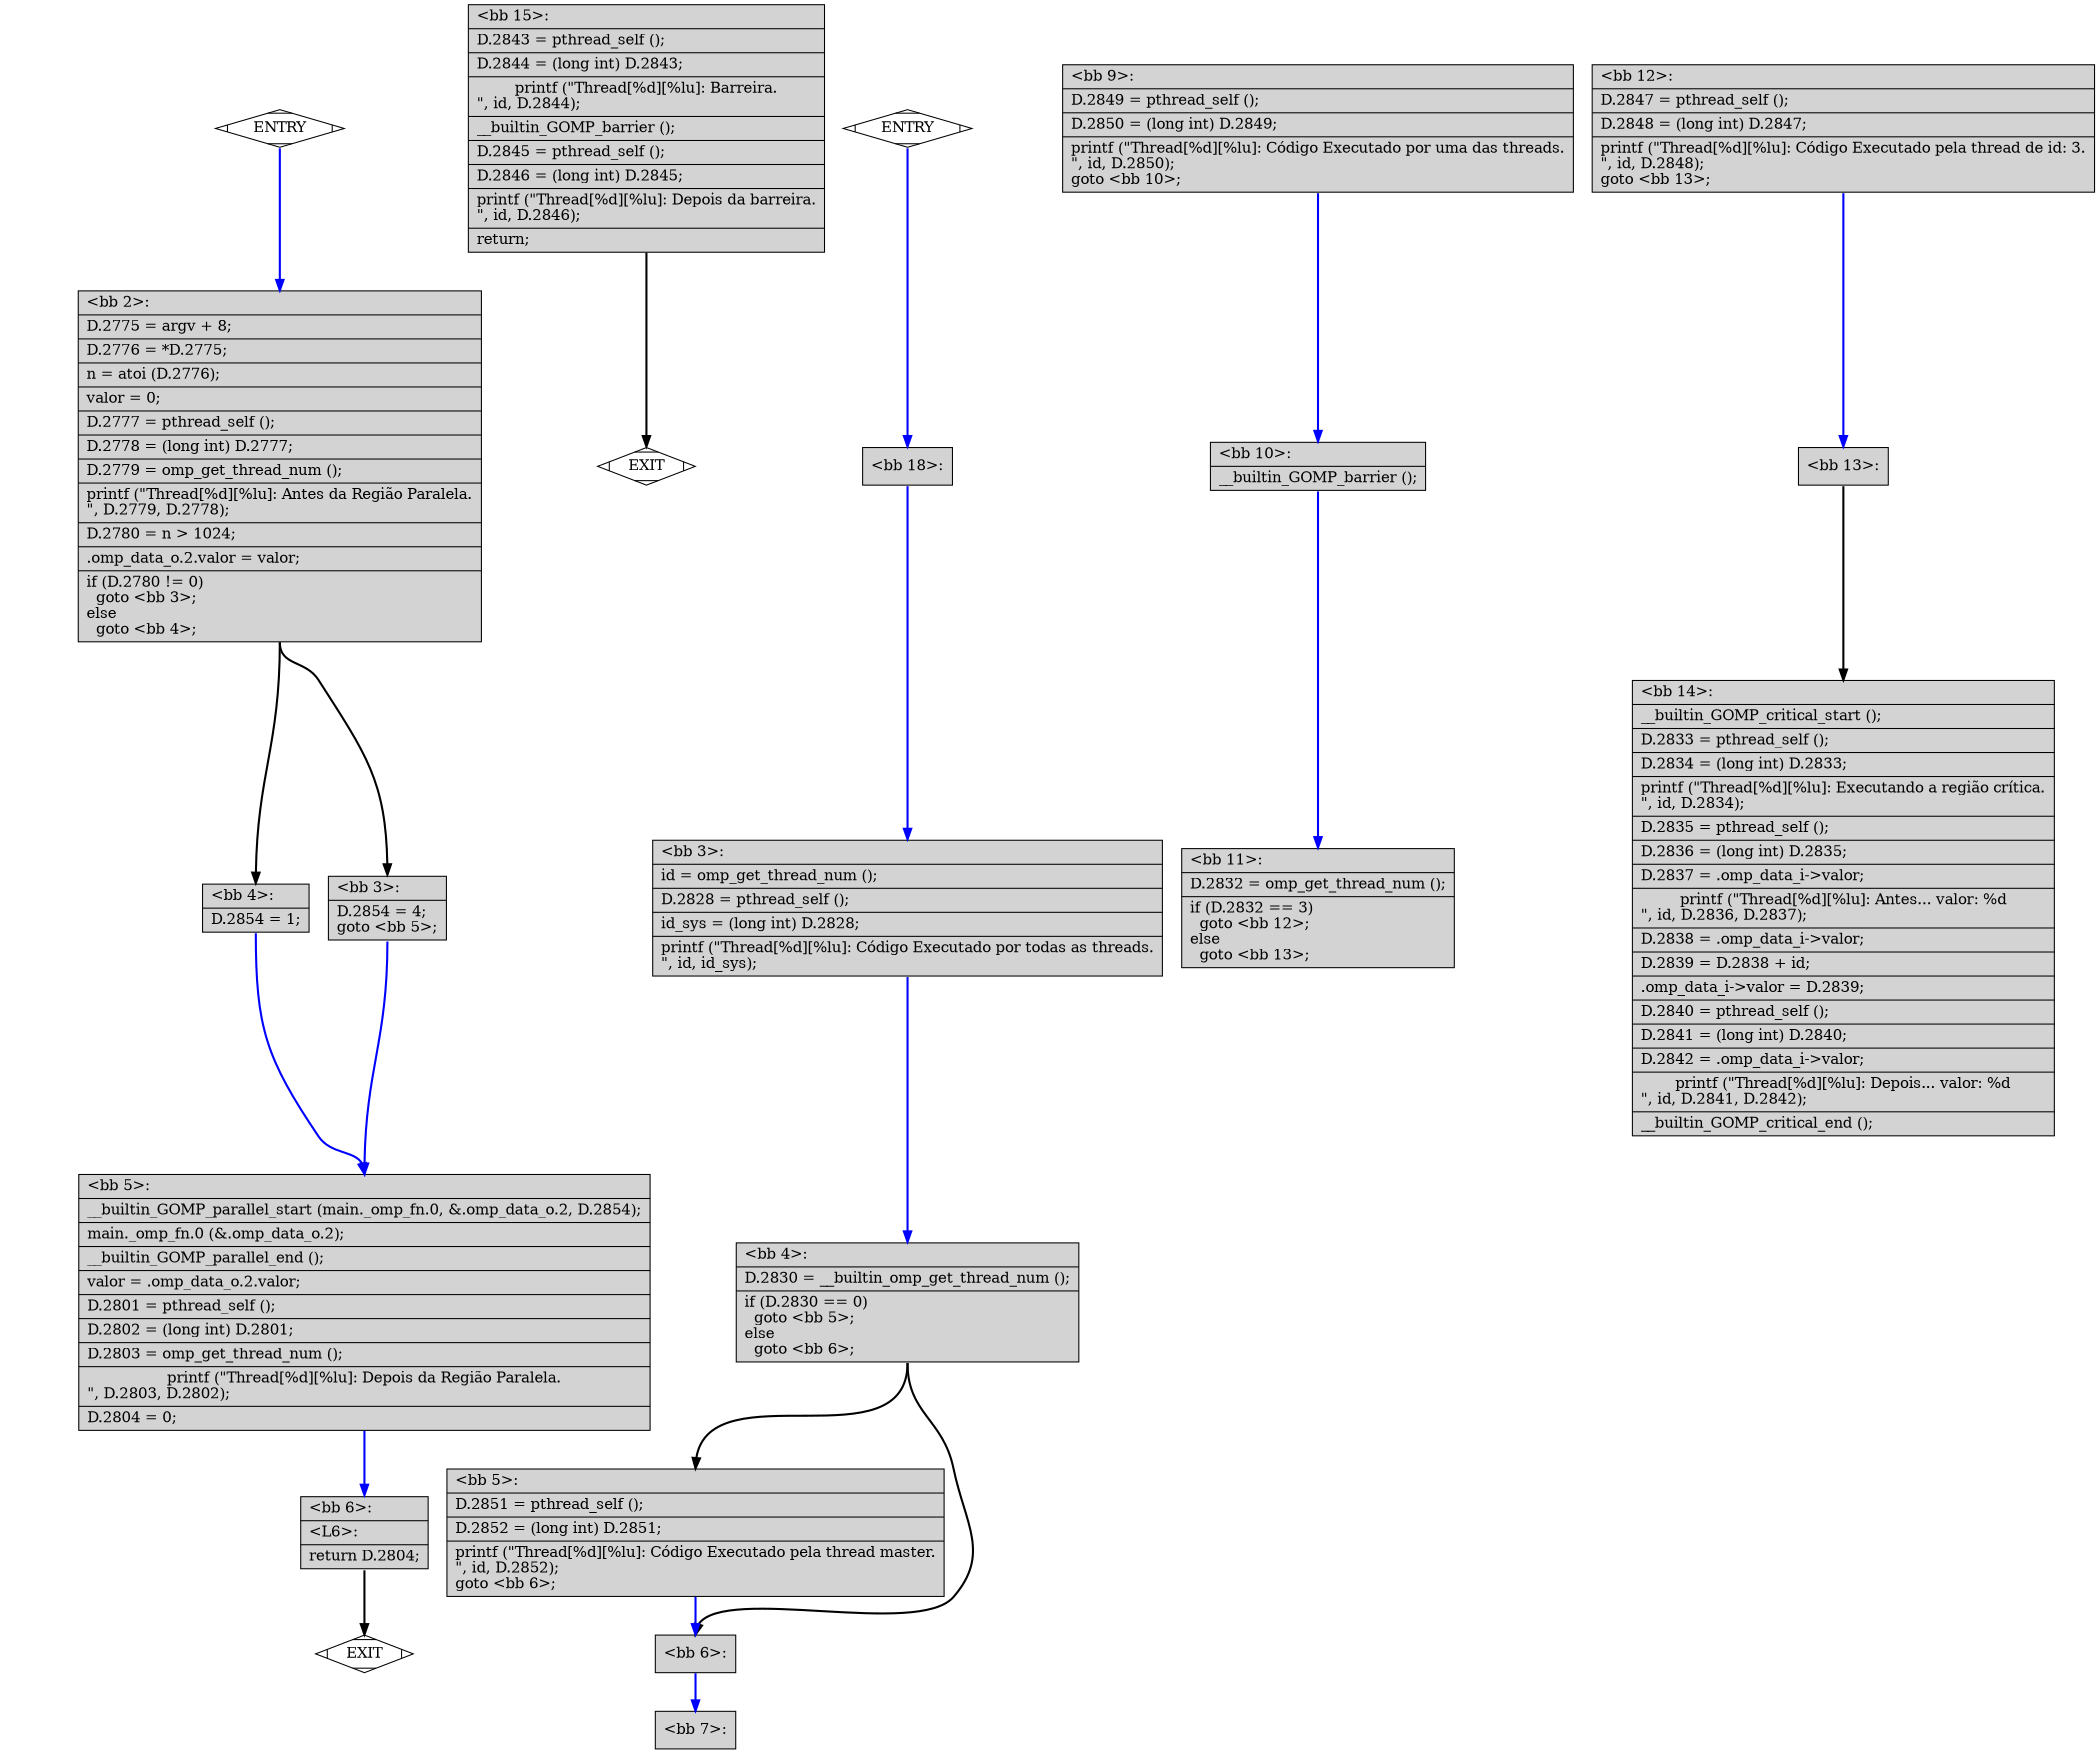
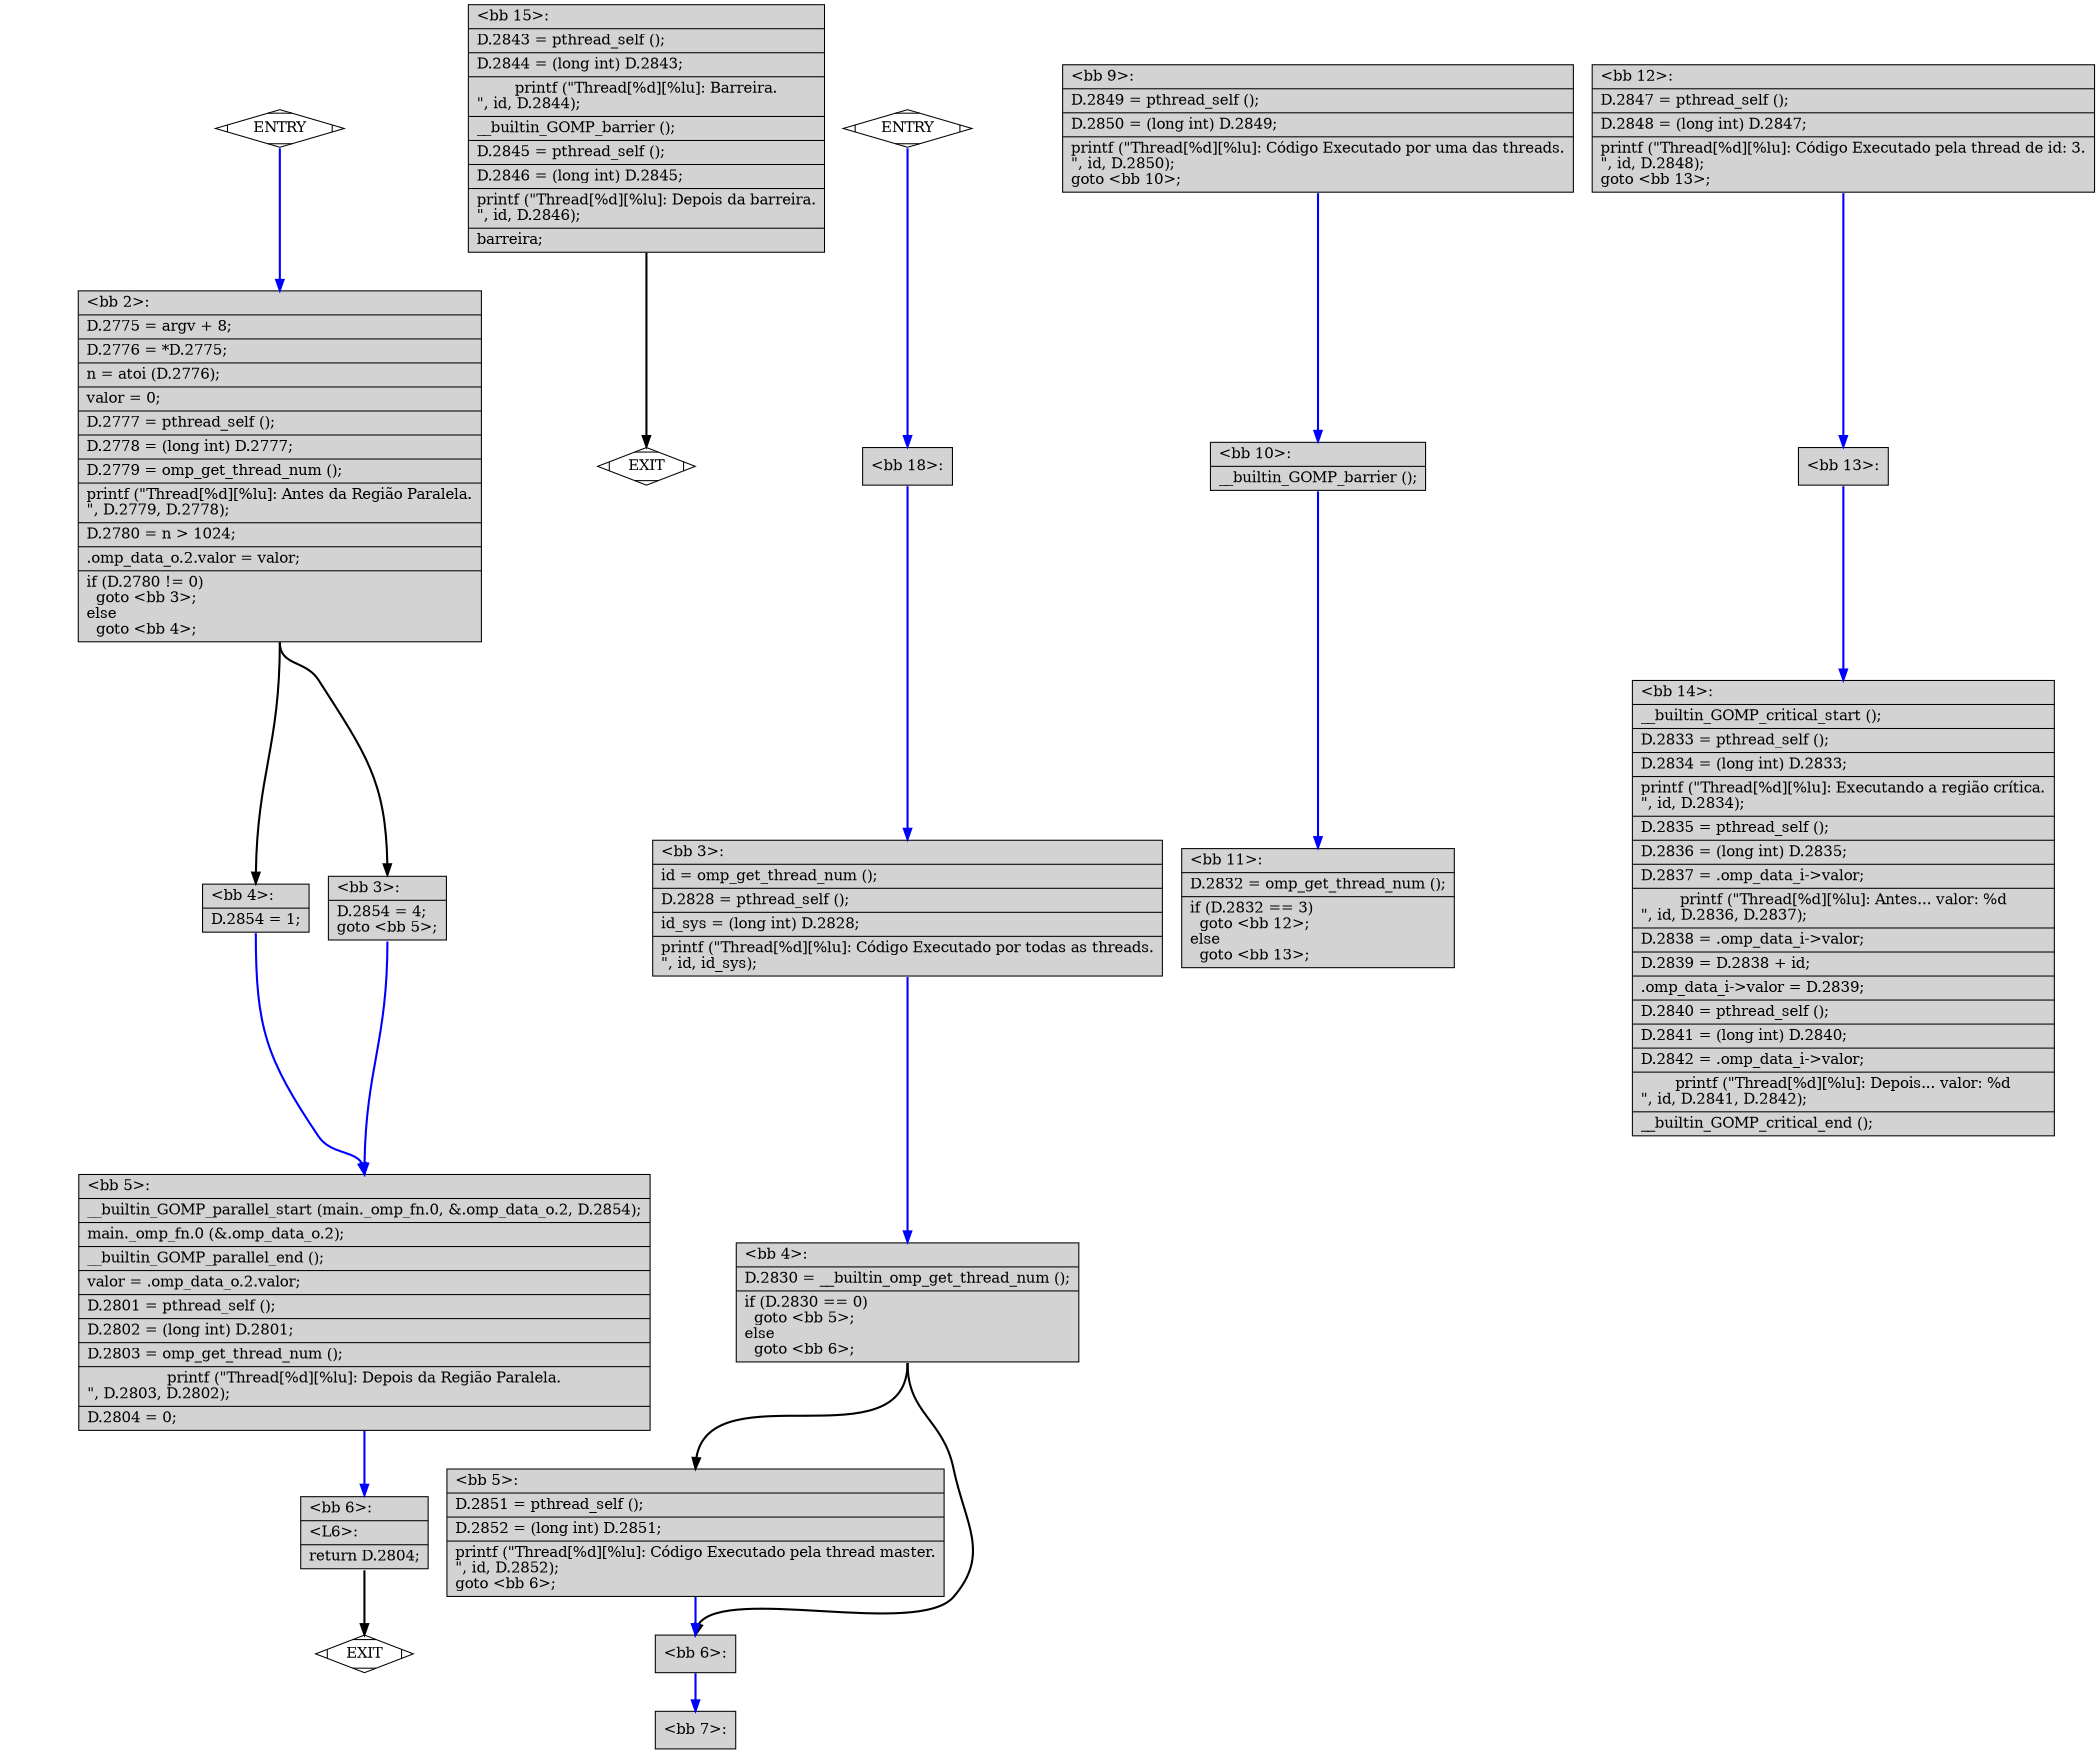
node "<bb 15>:": text "return;" -> "barreira;"
edge "<bb 13>:" -> "<bb 14>:": color black -> blue
